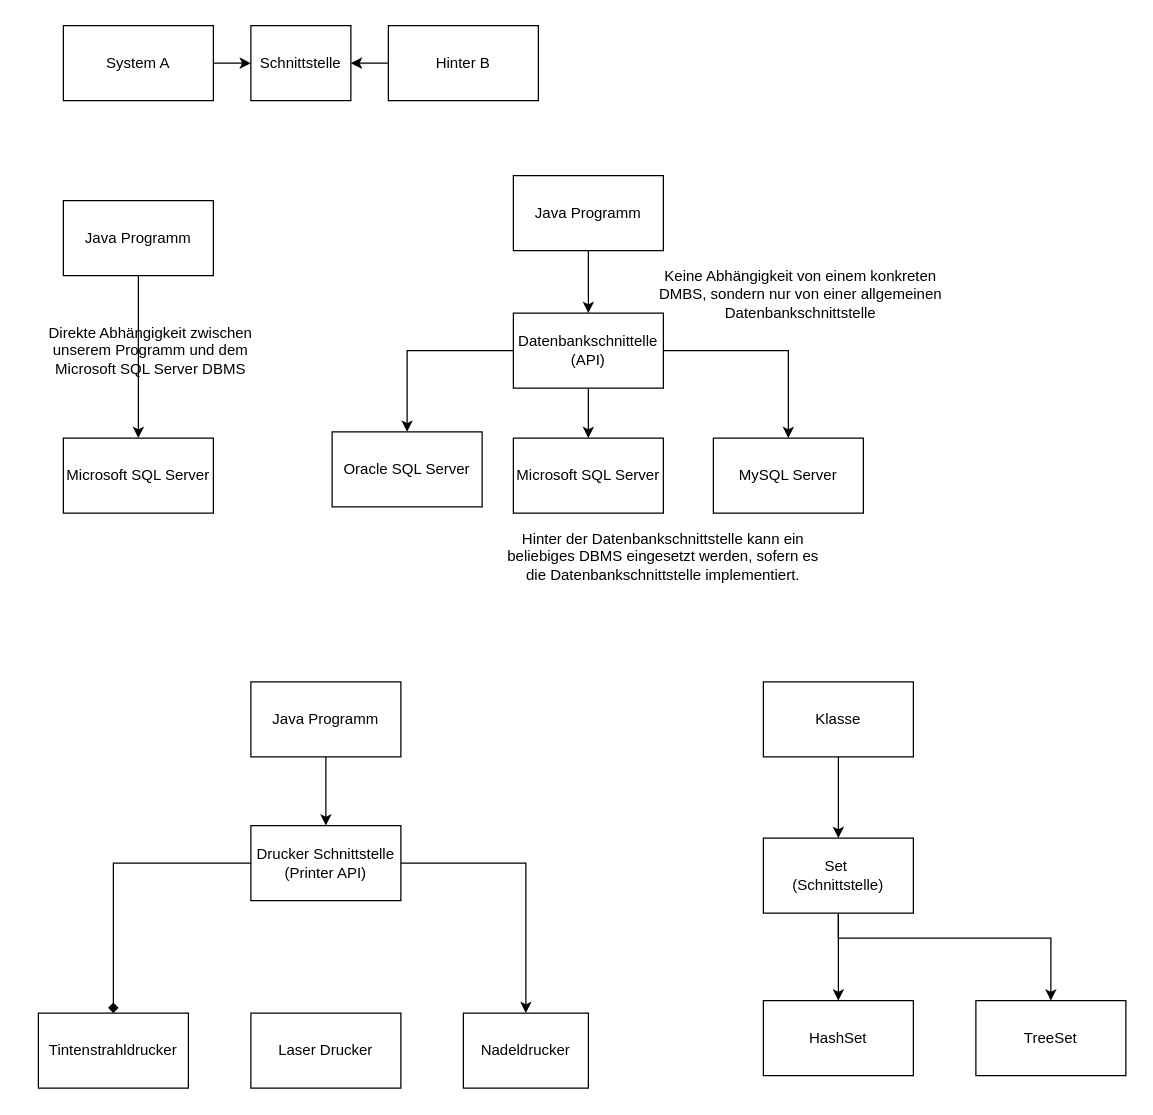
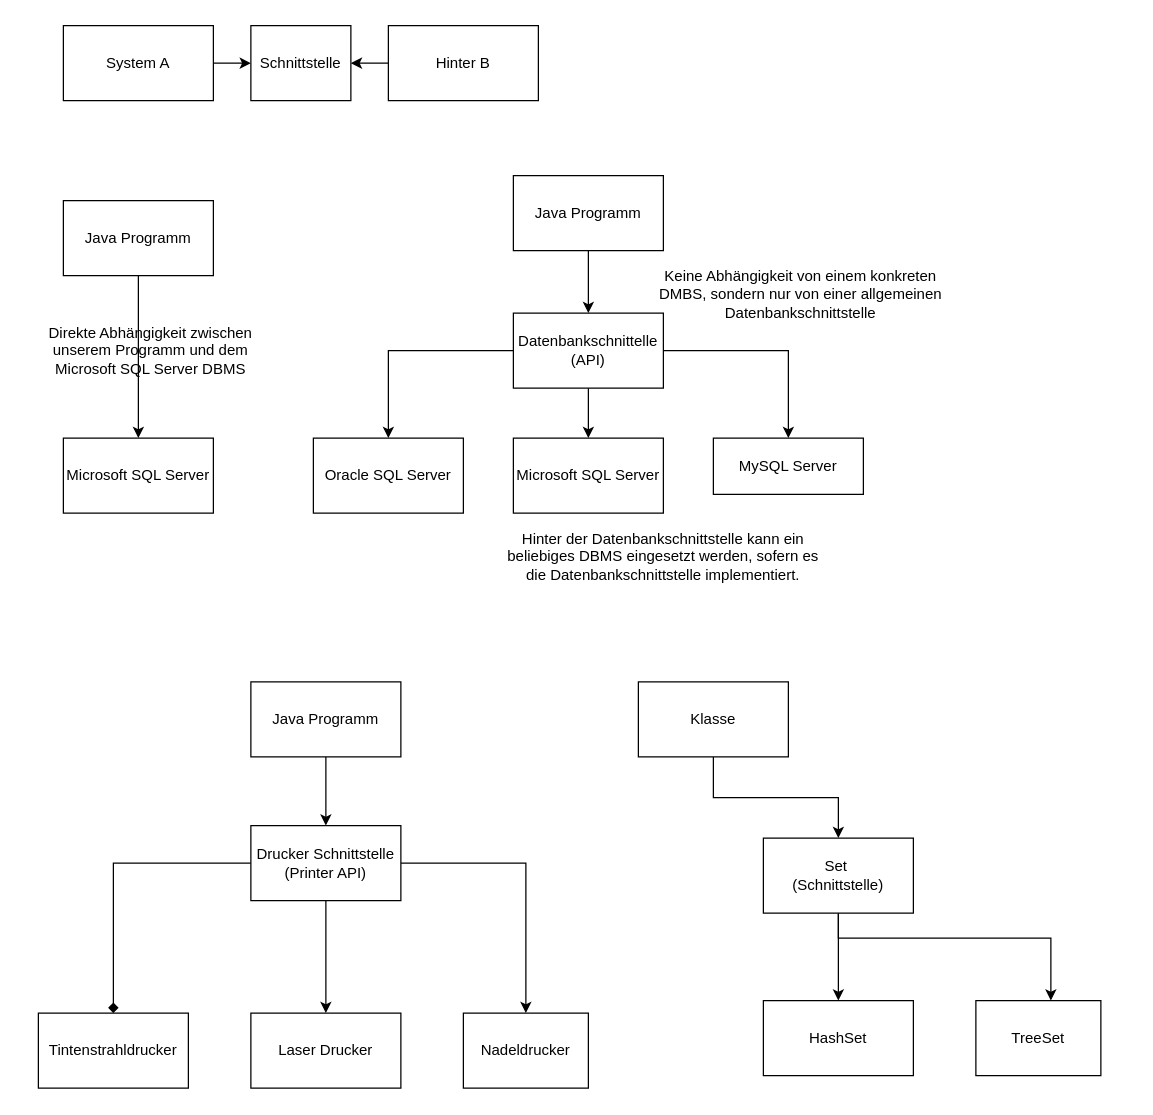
node "Oracle SQL Server": moved (407, 469) -> (388, 476)
node "MySQL Server": size 150x75 -> 150x56
node "Klasse": moved (838, 719) -> (713, 719)
edge "Drucker Schnittstelle (Printer API)" -> "Laser Drucker": added
node "TreeSet": size 150x75 -> 125x75
